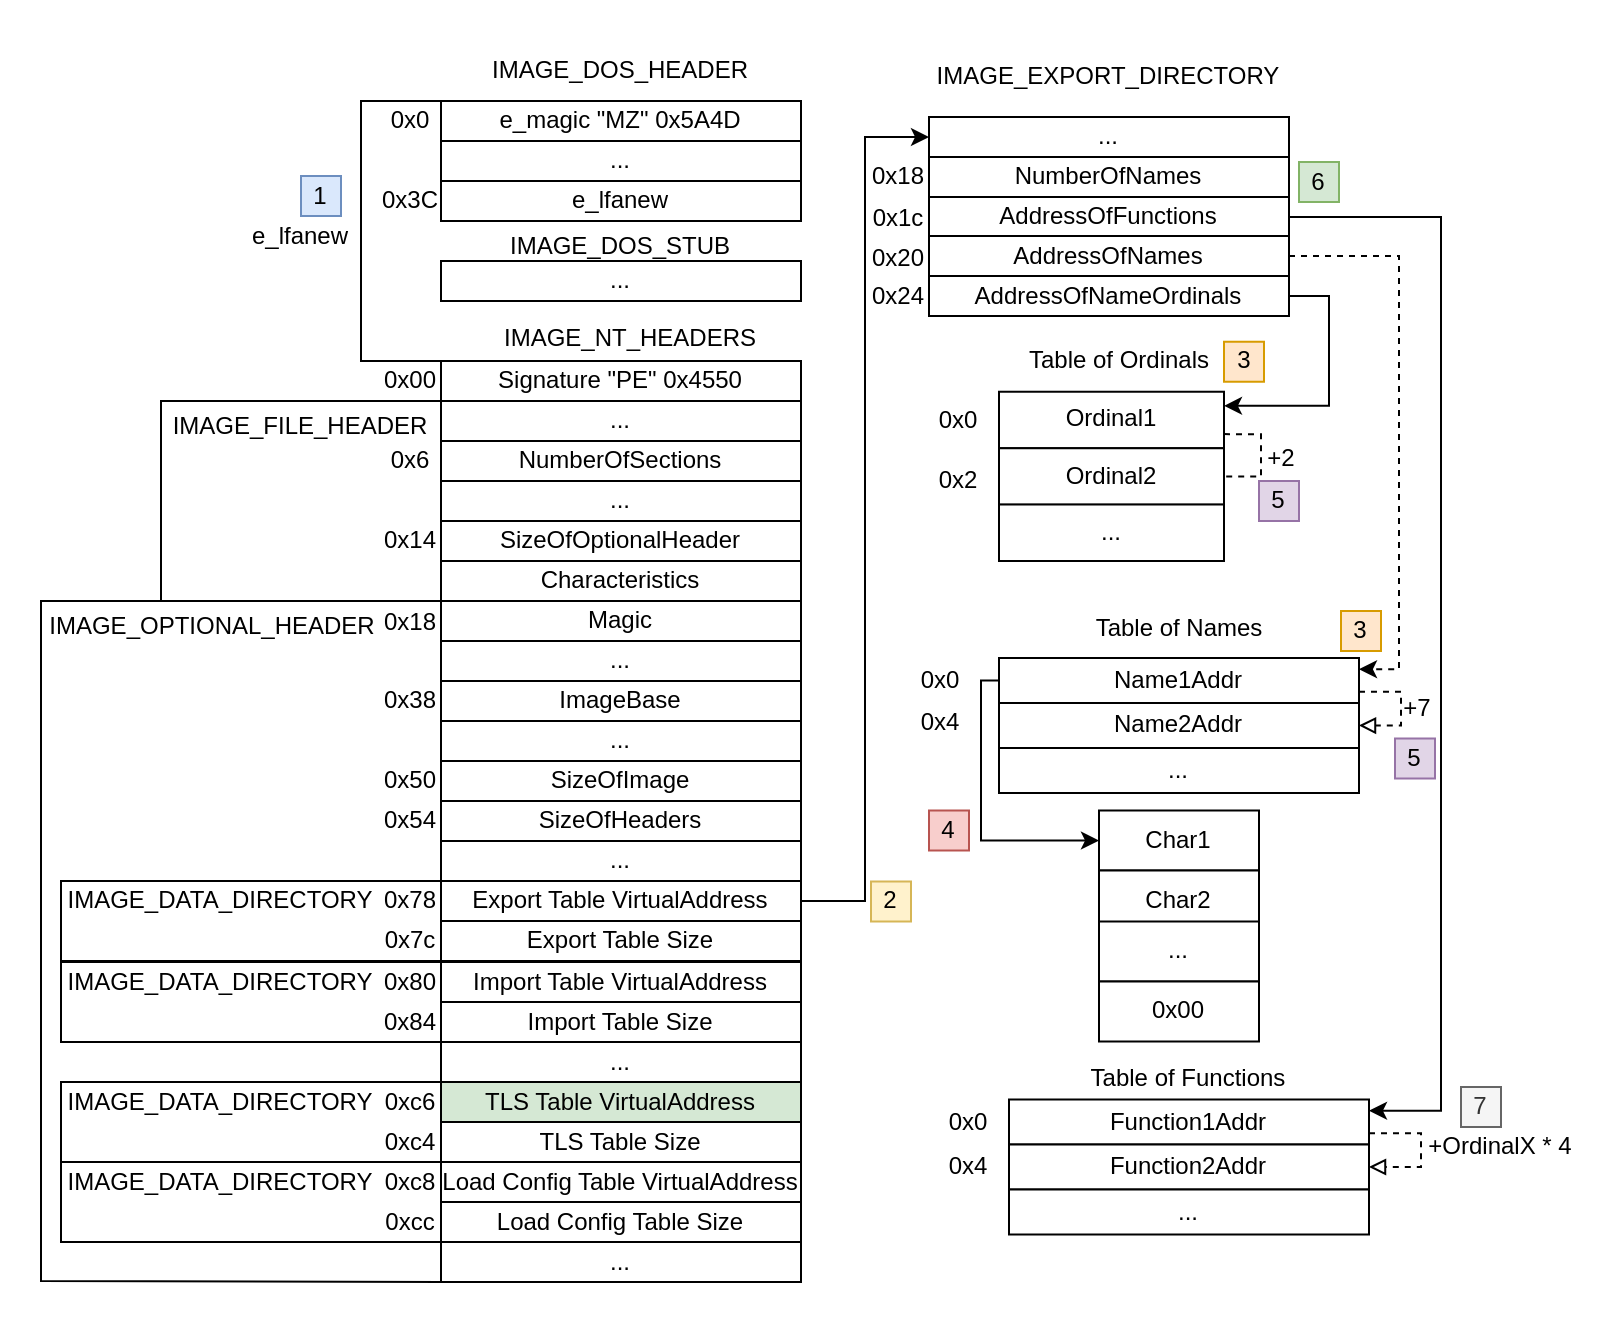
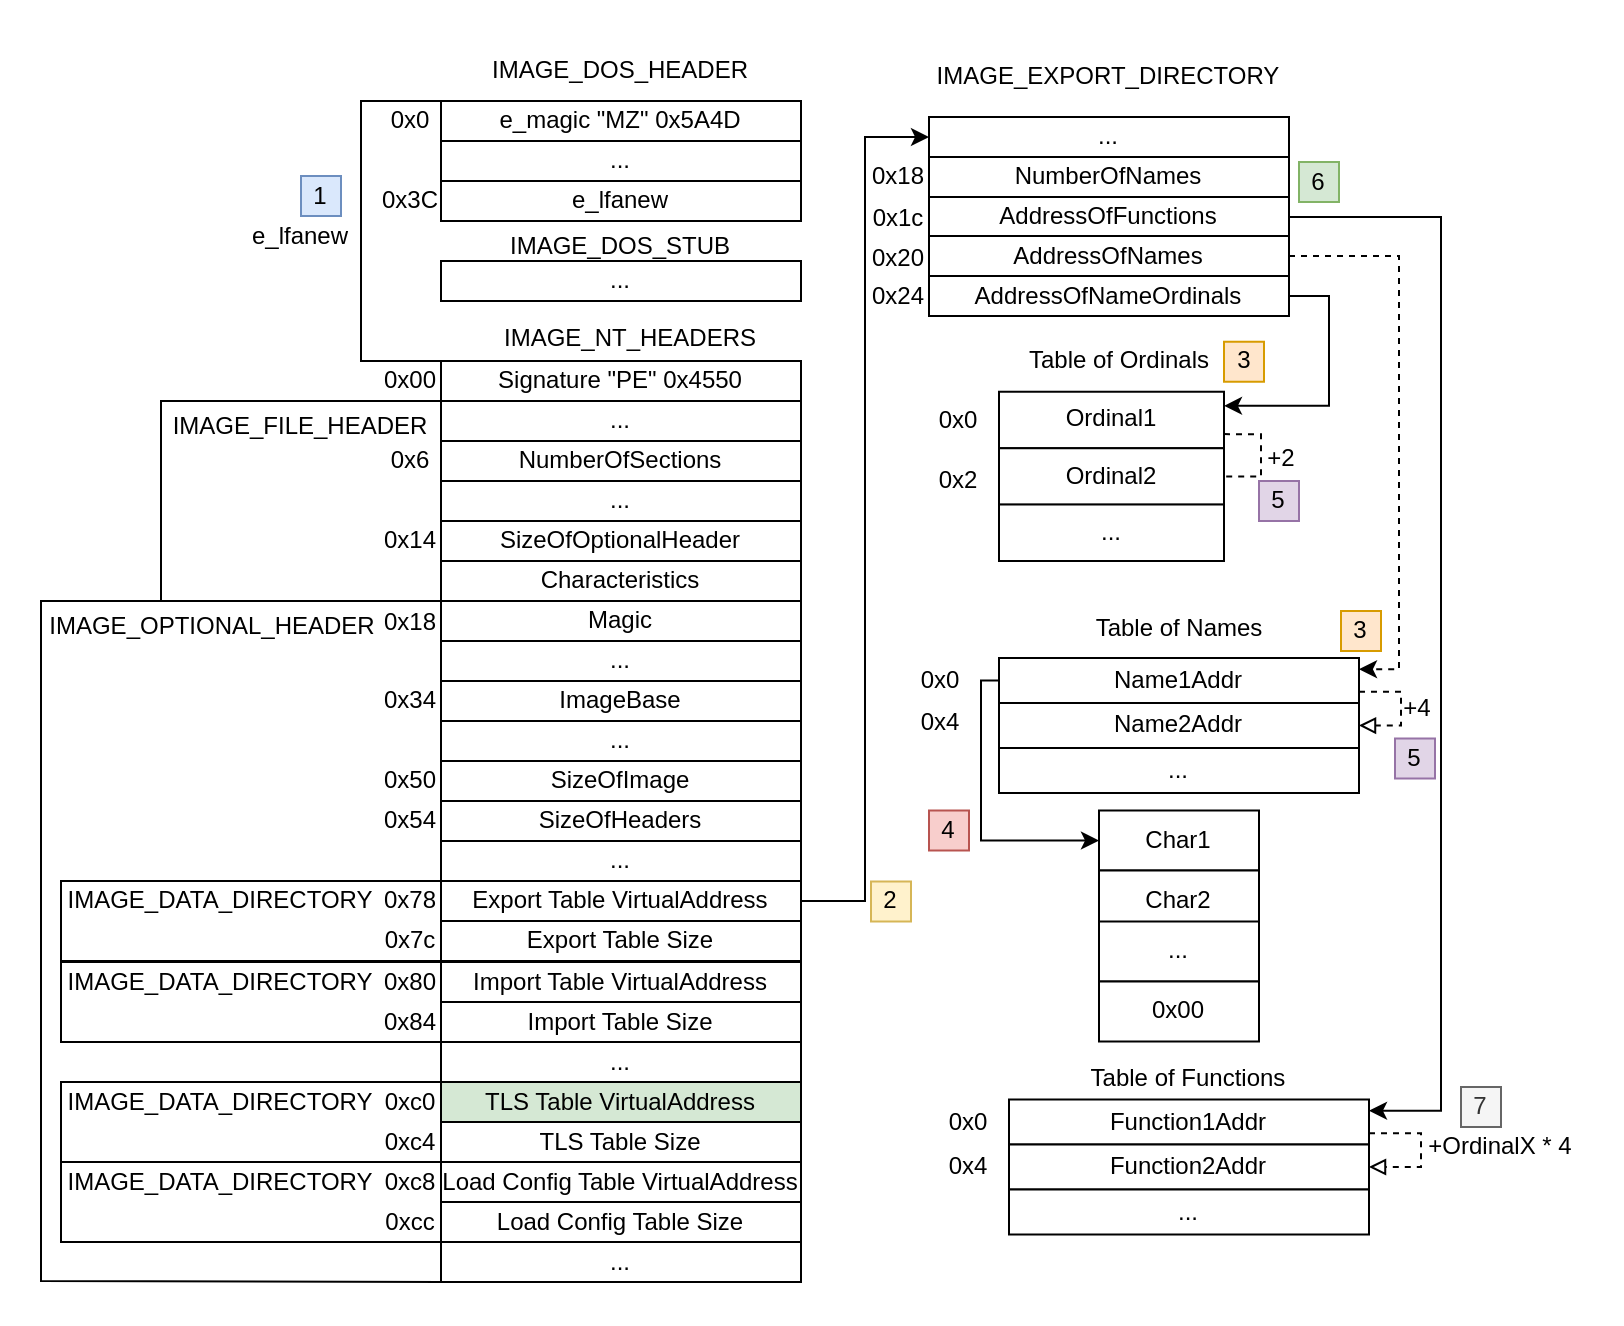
node "0x38": label "0x38" -> "0x34"
node "+7": label "+7" -> "+4"
node "0xc6": label "0xc6" -> "0xc0"
